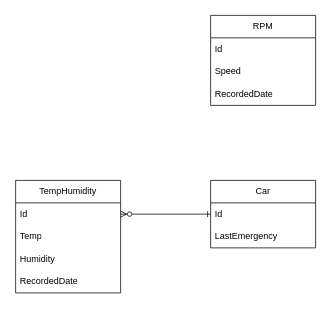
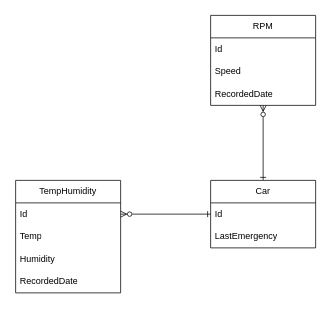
edge "RPM" -- "Car": added
